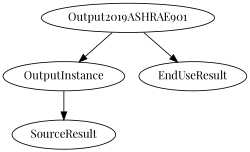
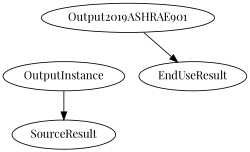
edge "Output2019ASHRAE901" -> "OutputInstance": removed
